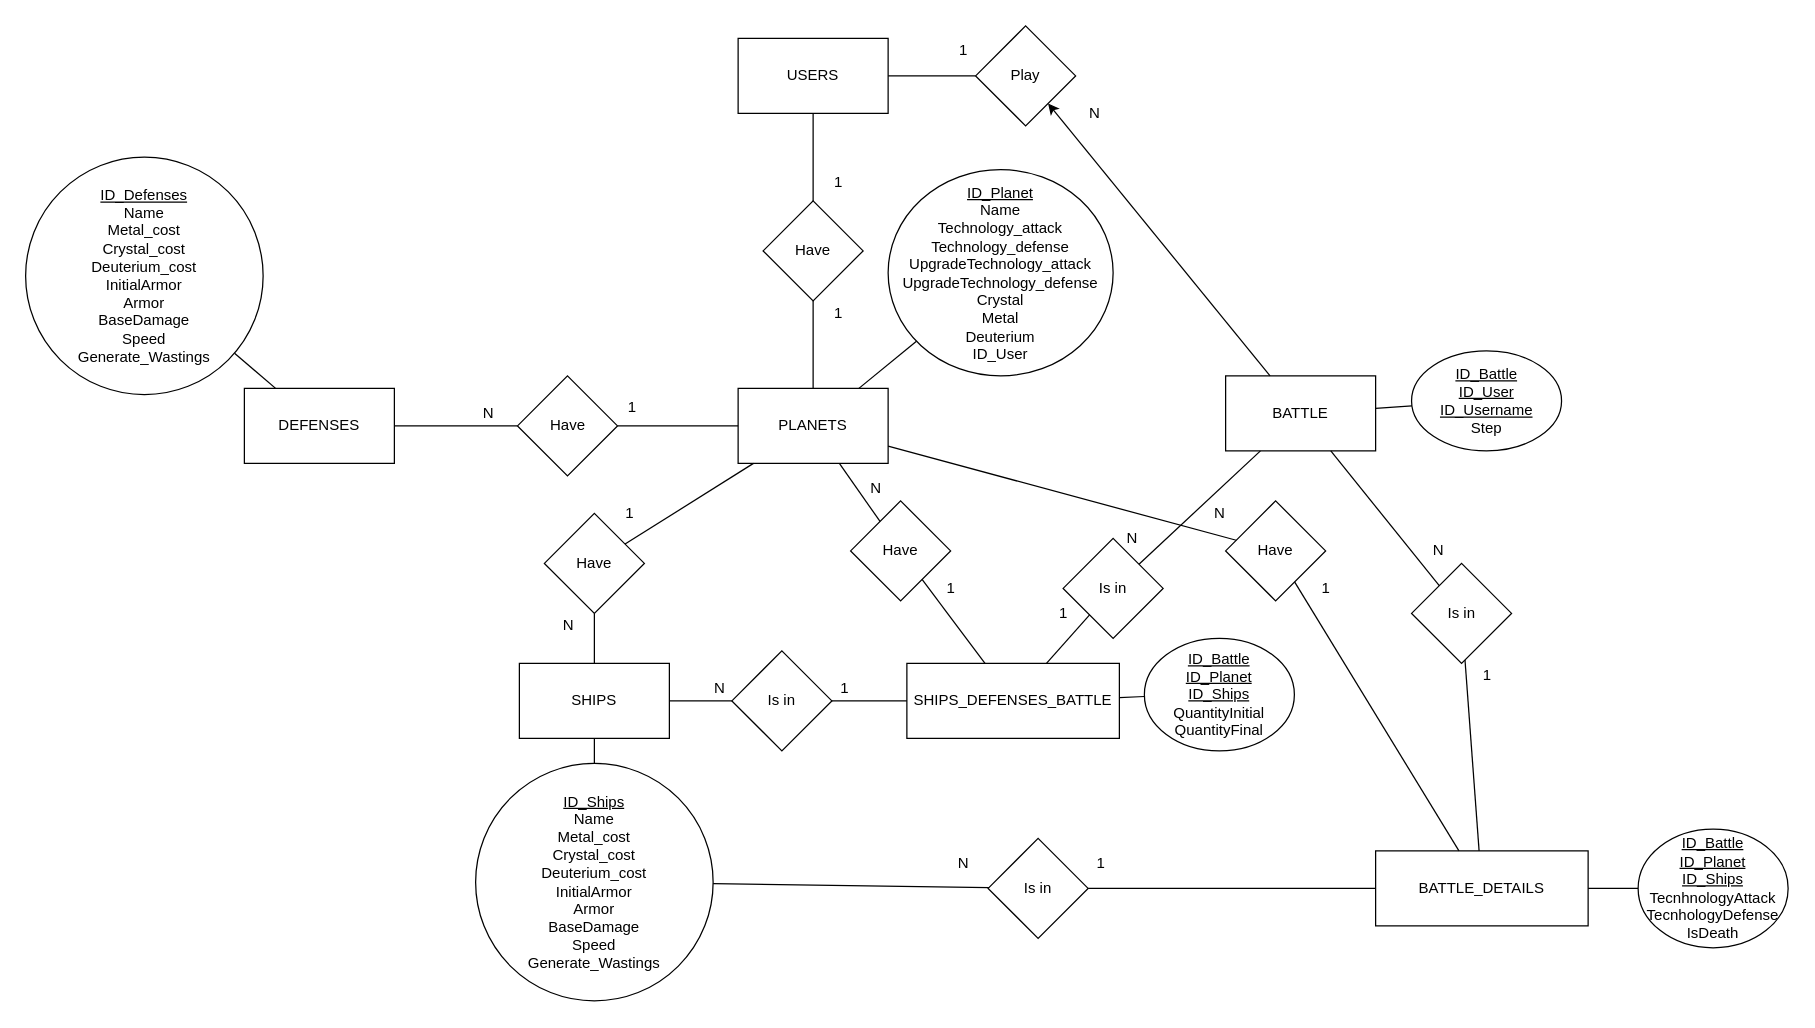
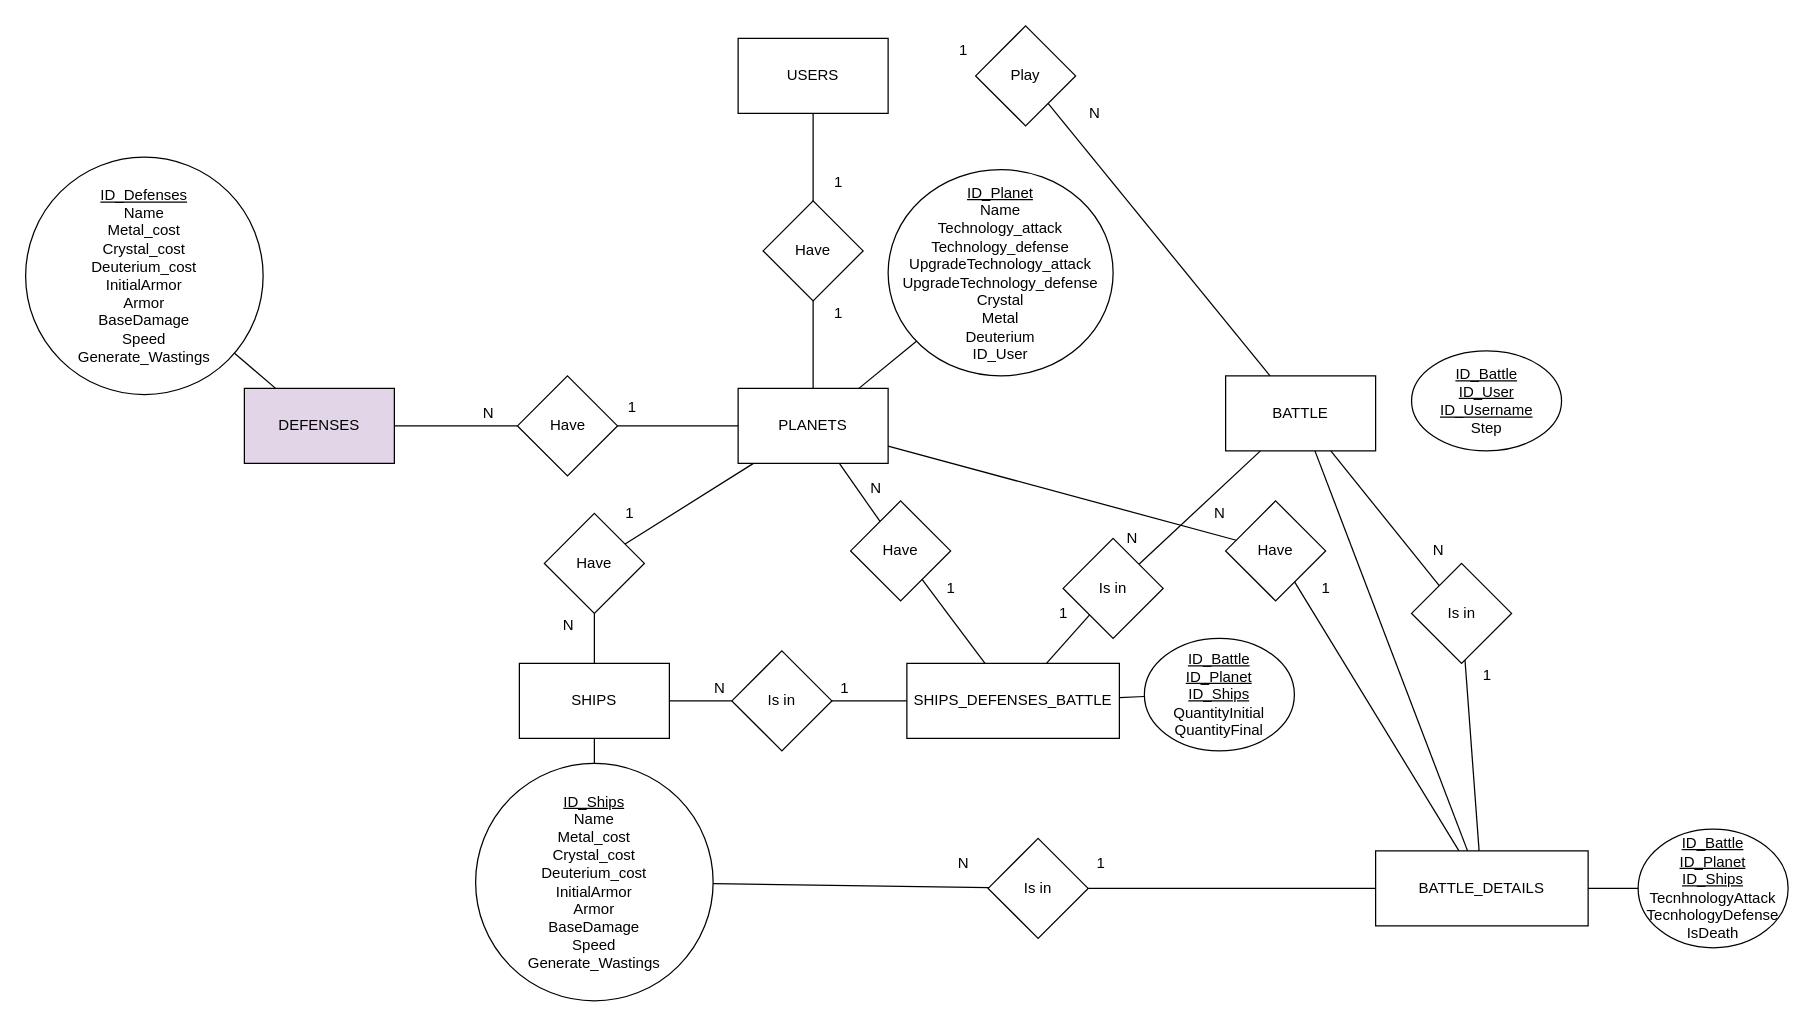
edge "USERS" -- "Play": removed
edge "BATTLE" -> "Play": arrowhead classic -> none
edge "ID_Battle ID_User ID_Username Step" -- "BATTLE": now "BATTLE_DETAILS" -- "BATTLE"
node "DEFENSES": fillcolor #ffffff -> #e1d5e7
